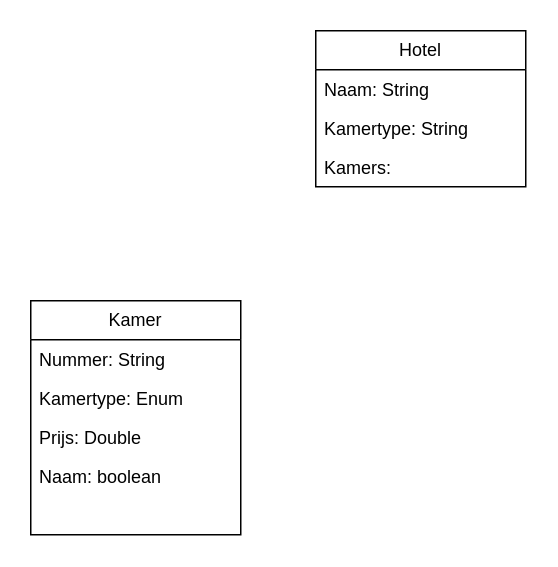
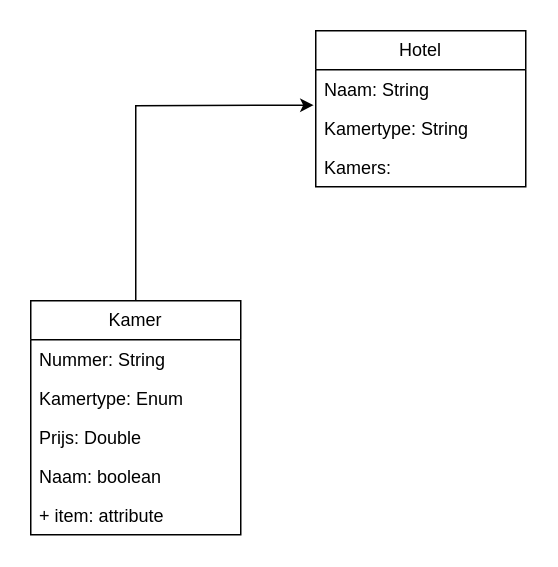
edge "Kamer" -> "Naam: String": added
node "+ item: attribute": added
